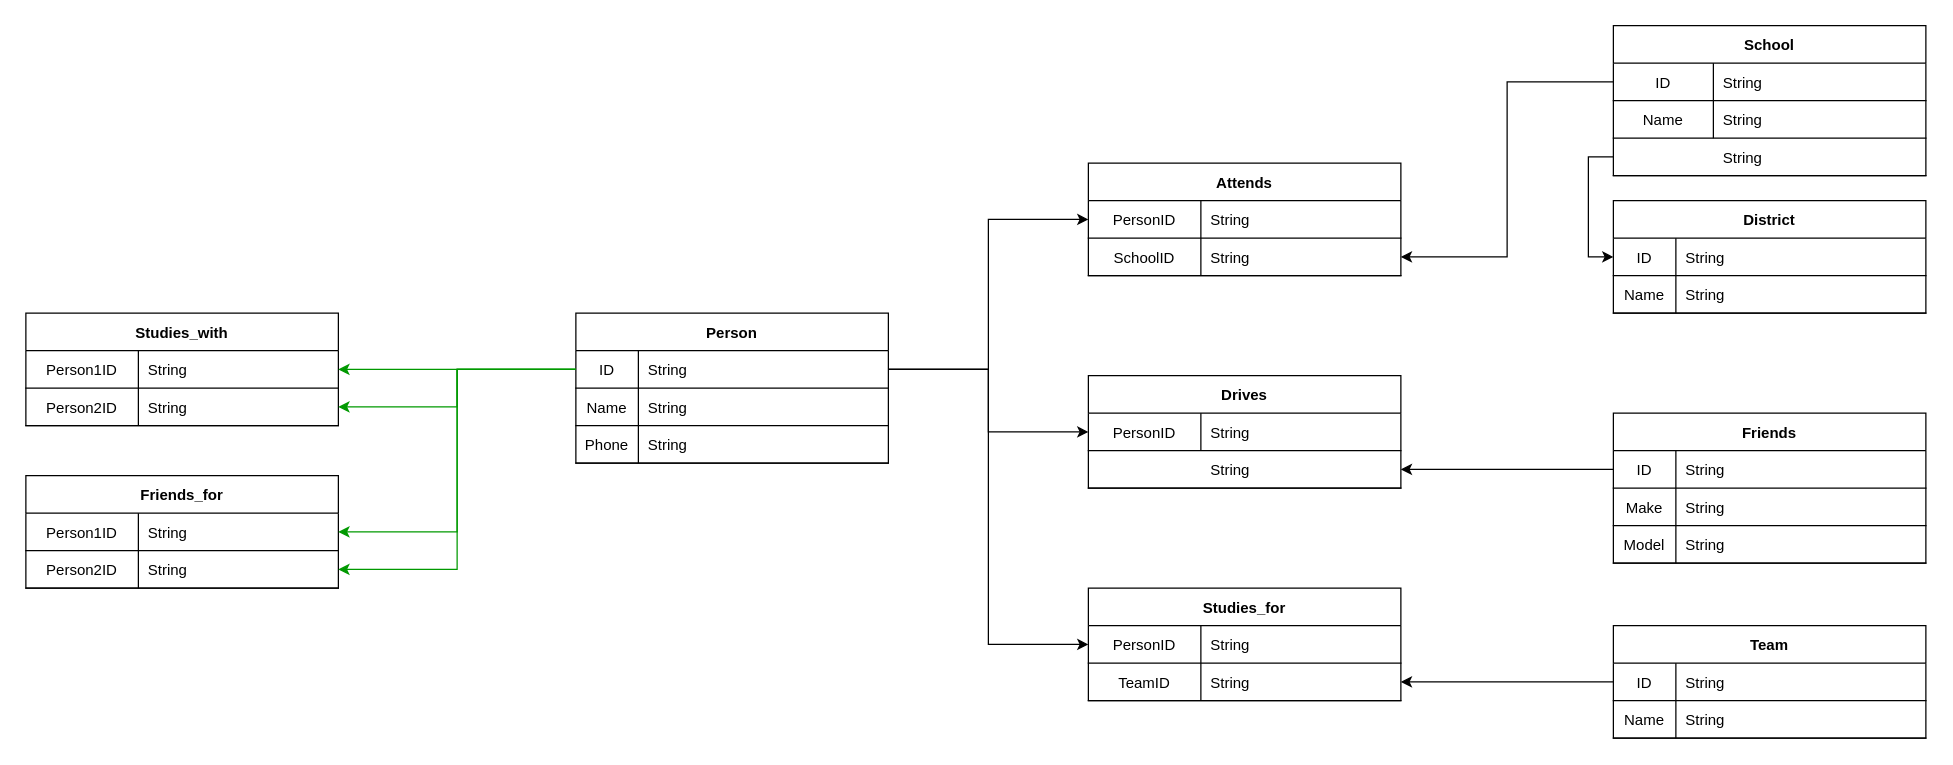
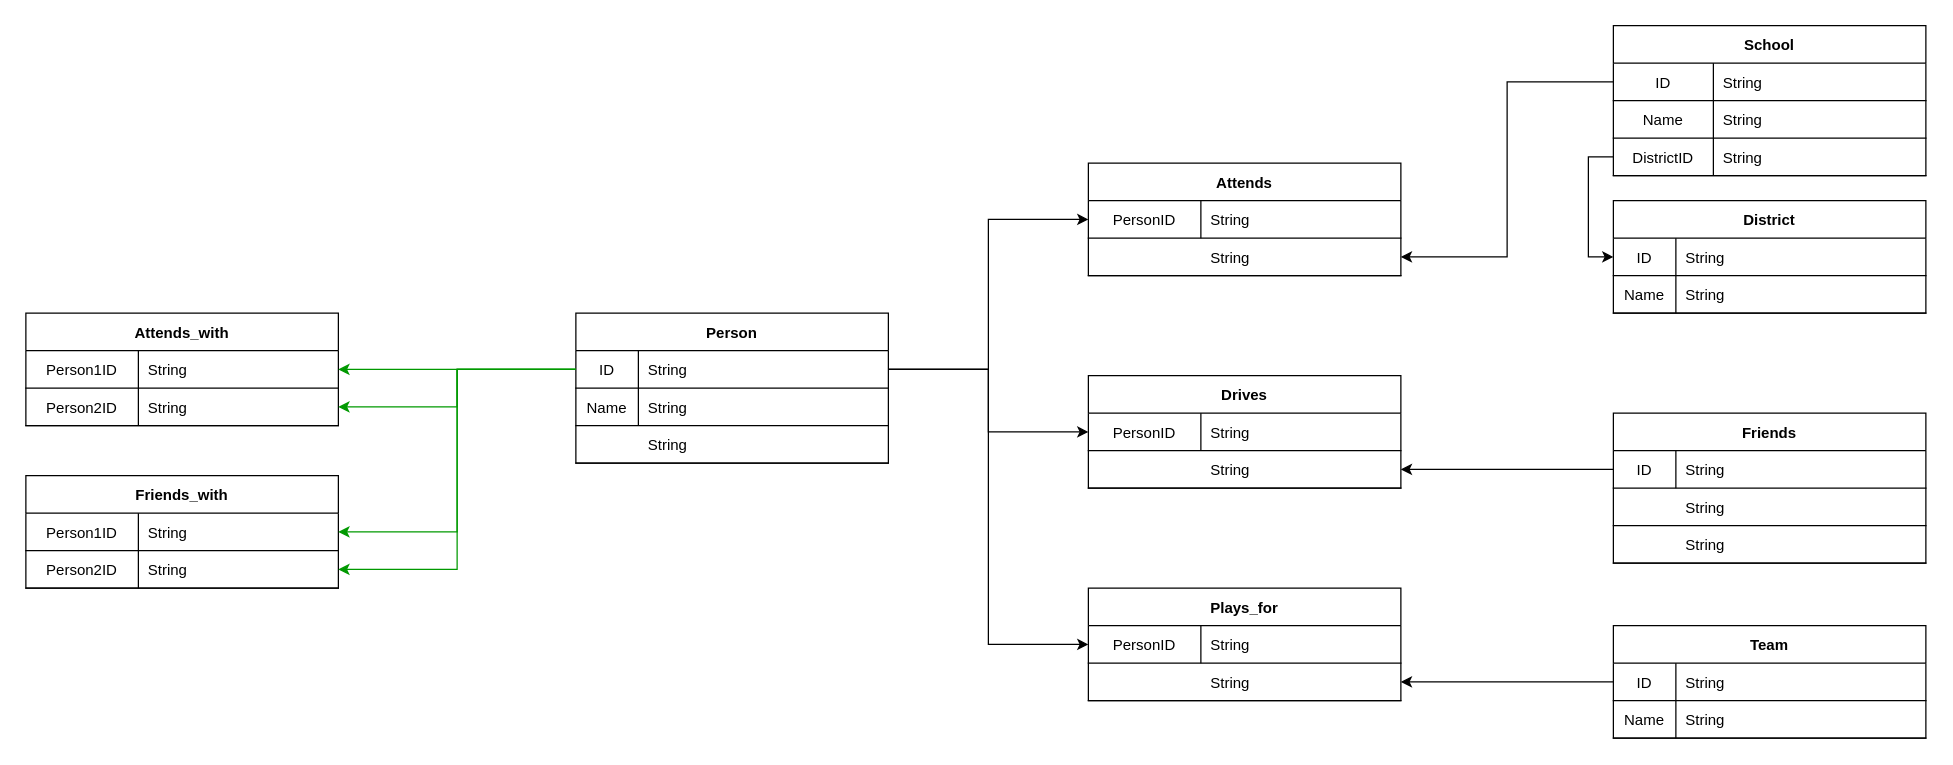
node "DistrictID": added
node "SchoolID": removed
node "Studies_with": label "Studies_with" -> "Attends_with"
node "Phone": removed
node "Friends_for": label "Friends_for" -> "Friends_with"
node "Make": removed
node "Model": removed
node "Studies_for": label "Studies_for" -> "Plays_for"
node "TeamID": removed
